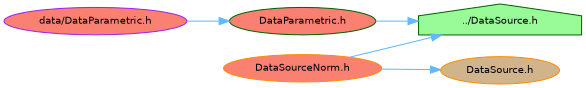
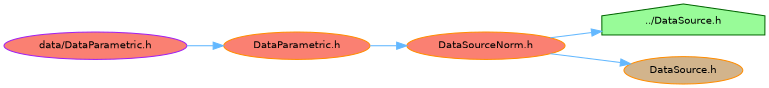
node "DataParametric.h": color darkgreen -> darkorange
edge "DataParametric.h" -> "../DataSource.h": now "DataParametric.h" -> "DataSourceNorm.h"
